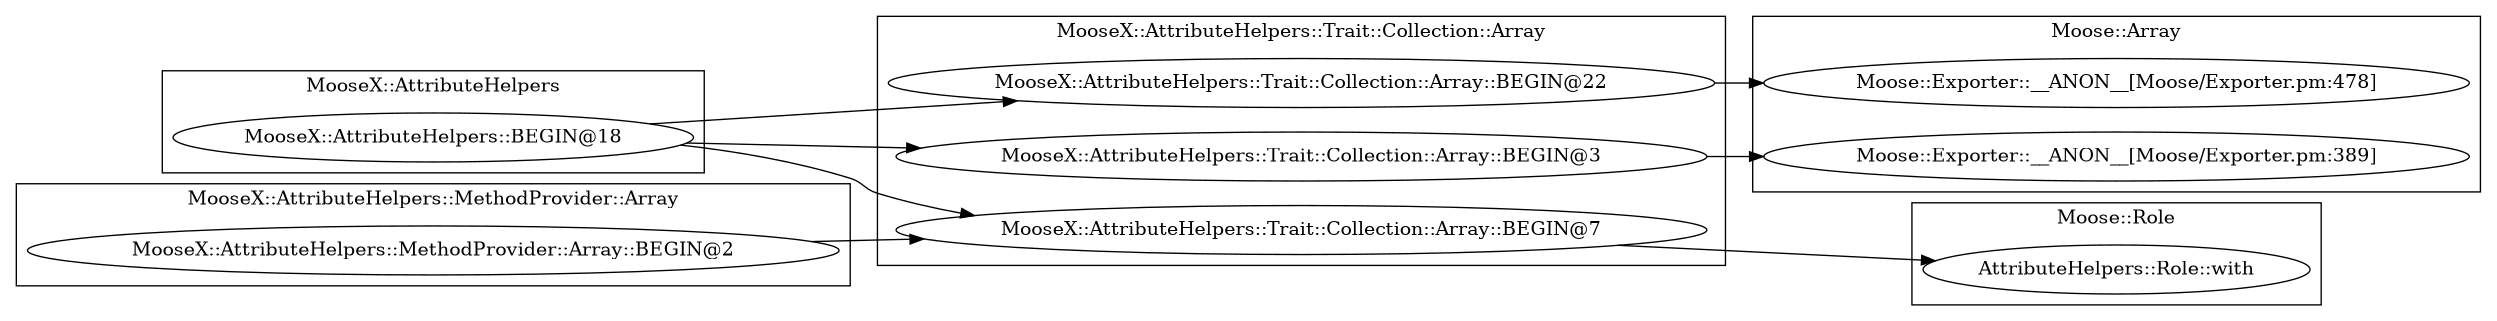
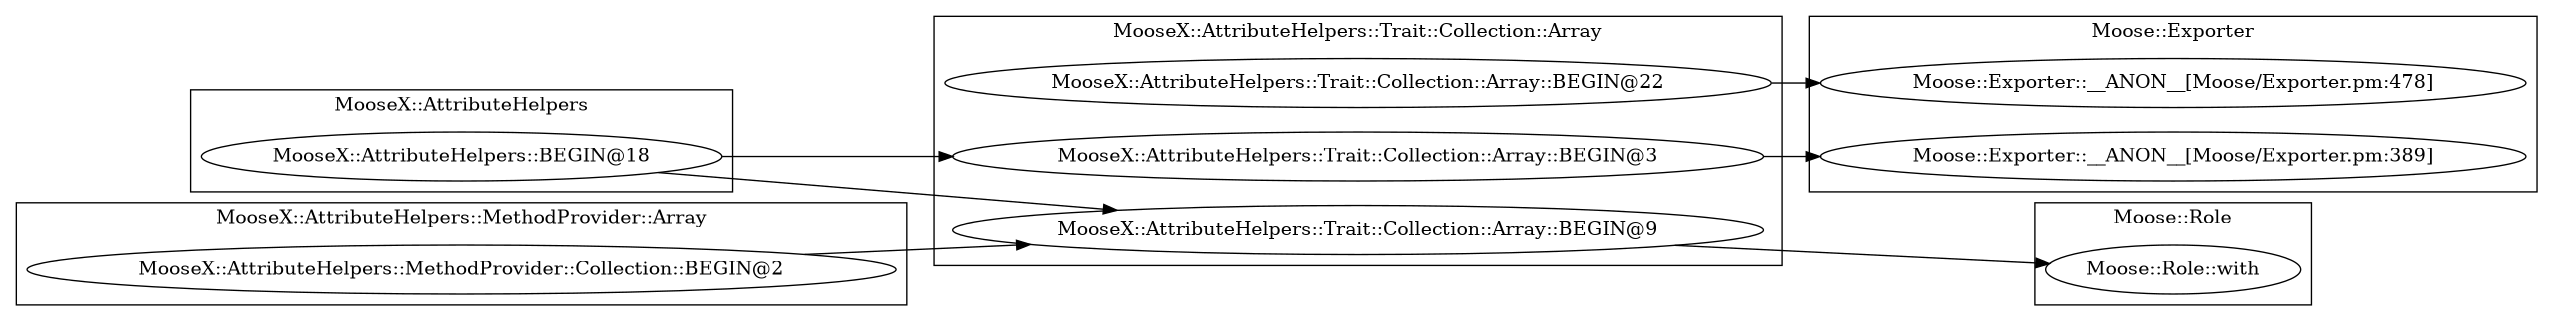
cluster "Moose::Array": label "Moose::Array" -> "Moose::Exporter"
edge "MooseX::AttributeHelpers::BEGIN@18" -> "MooseX::AttributeHelpers::Trait::Collection::Array::BEGIN@22": removed
node "MooseX::AttributeHelpers::Trait::Collection::Array::BEGIN@7": label "MooseX::AttributeHelpers::Trait::Collection::Array::BEGIN@7" -> "MooseX::AttributeHelpers::Trait::Collection::Array::BEGIN@9"
node "MooseX::AttributeHelpers::MethodProvider::Array::BEGIN@2": label "MooseX::AttributeHelpers::MethodProvider::Array::BEGIN@2" -> "MooseX::AttributeHelpers::MethodProvider::Collection::BEGIN@2"
node "AttributeHelpers::Role::with": label "AttributeHelpers::Role::with" -> "Moose::Role::with"
